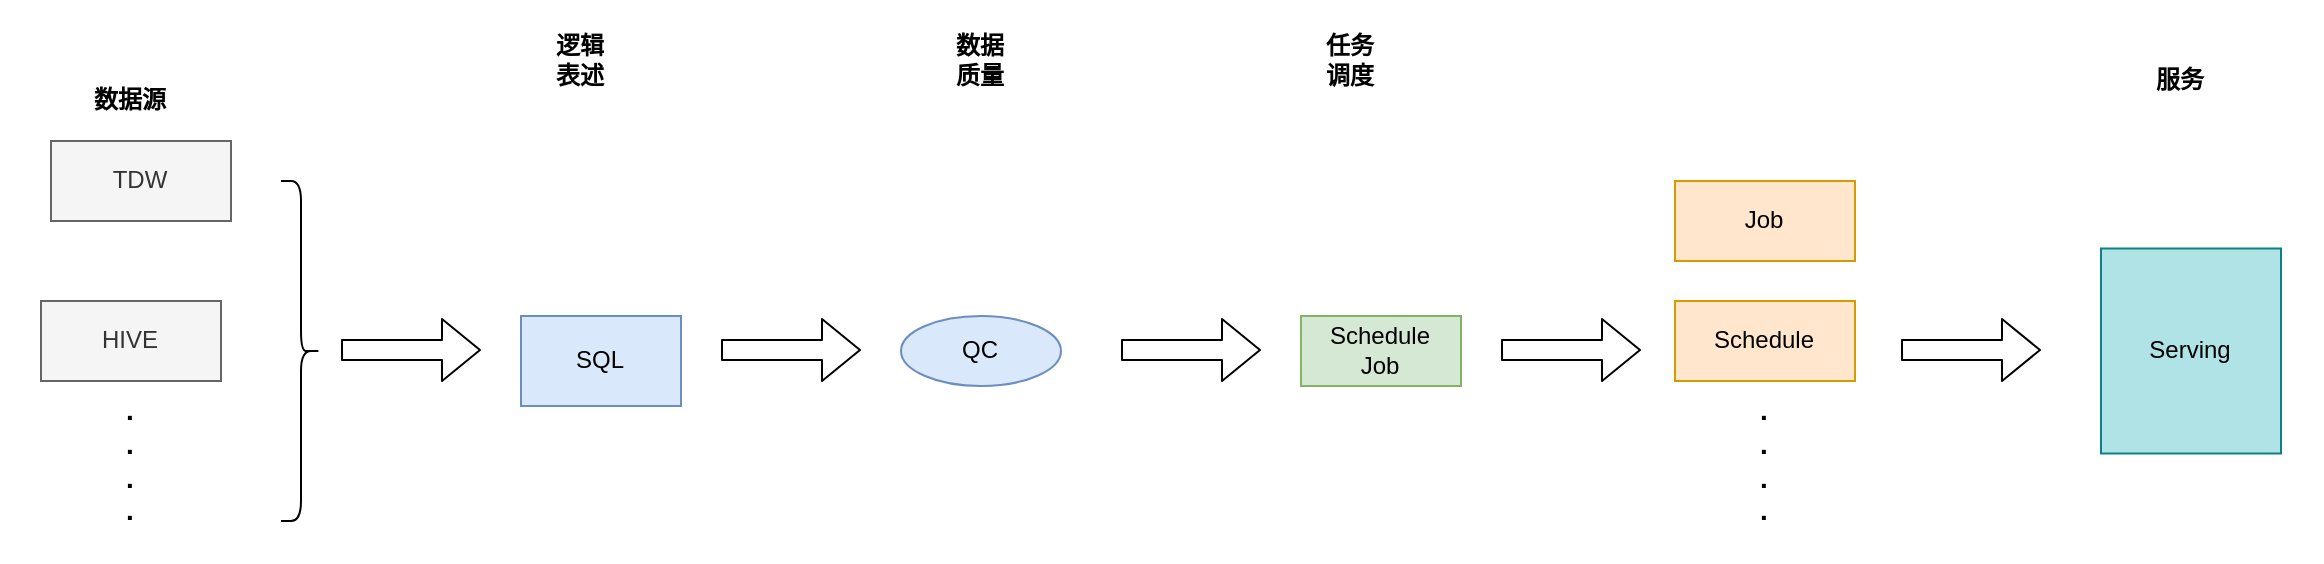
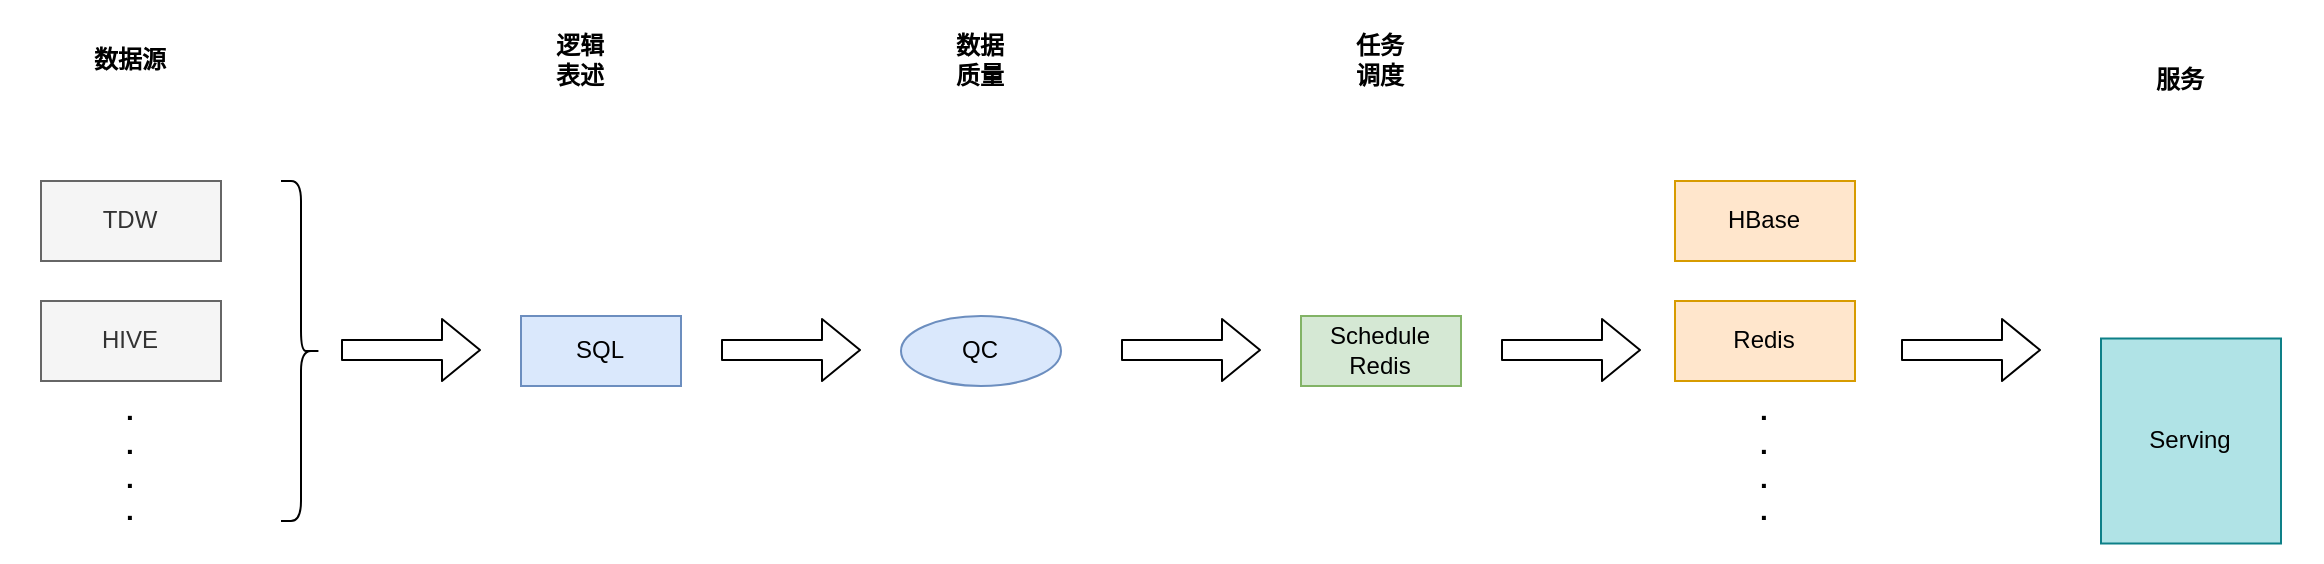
node "任务 调度": moved (1351, 61) -> (1381, 61)
node "数据源": moved (131, 101) -> (131, 61)
node "TDW": moved (141, 181) -> (131, 221)
node "Job": label "Job" -> "HBase"
node "Schedule": label "Schedule" -> "Redis"
node "Schedule Job": label "Schedule Job" -> "Schedule Redis"
node "Serving": moved (2191, 351) -> (2191, 441)
node "SQL": size 160x90 -> 160x70
